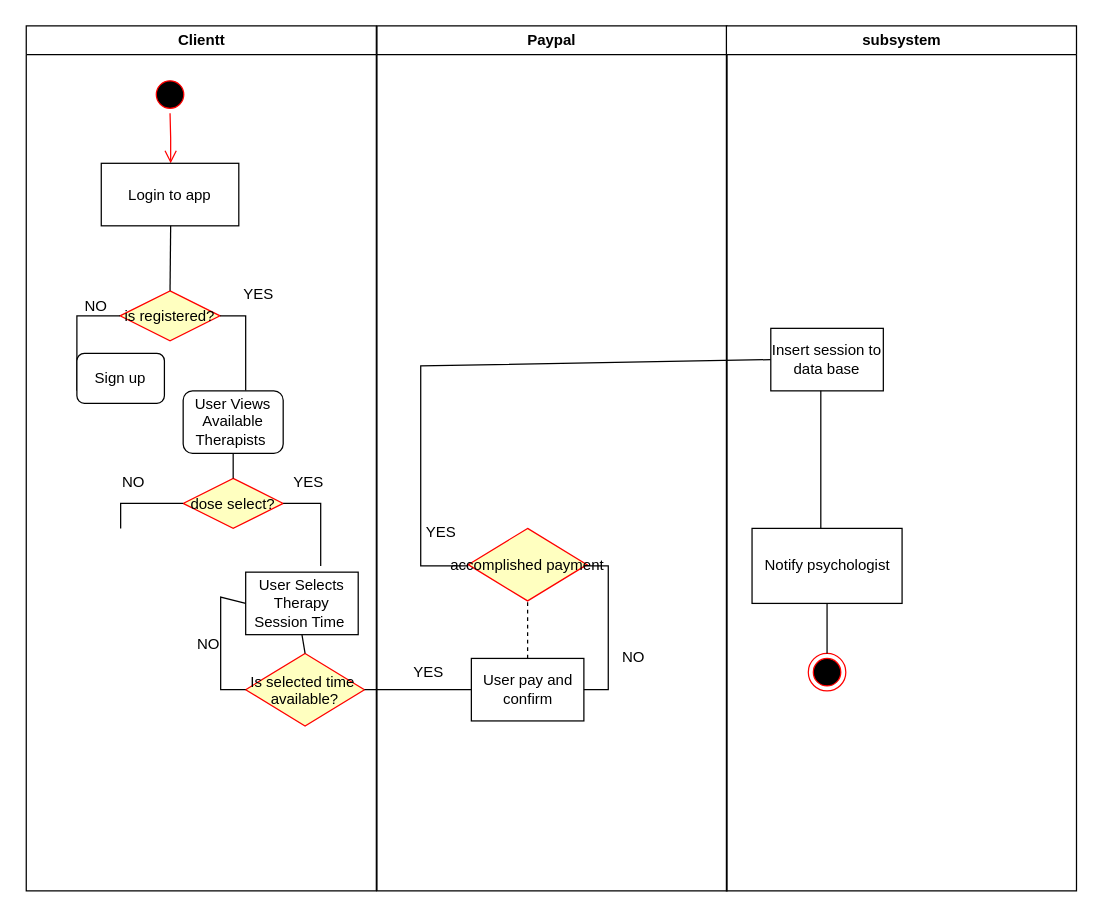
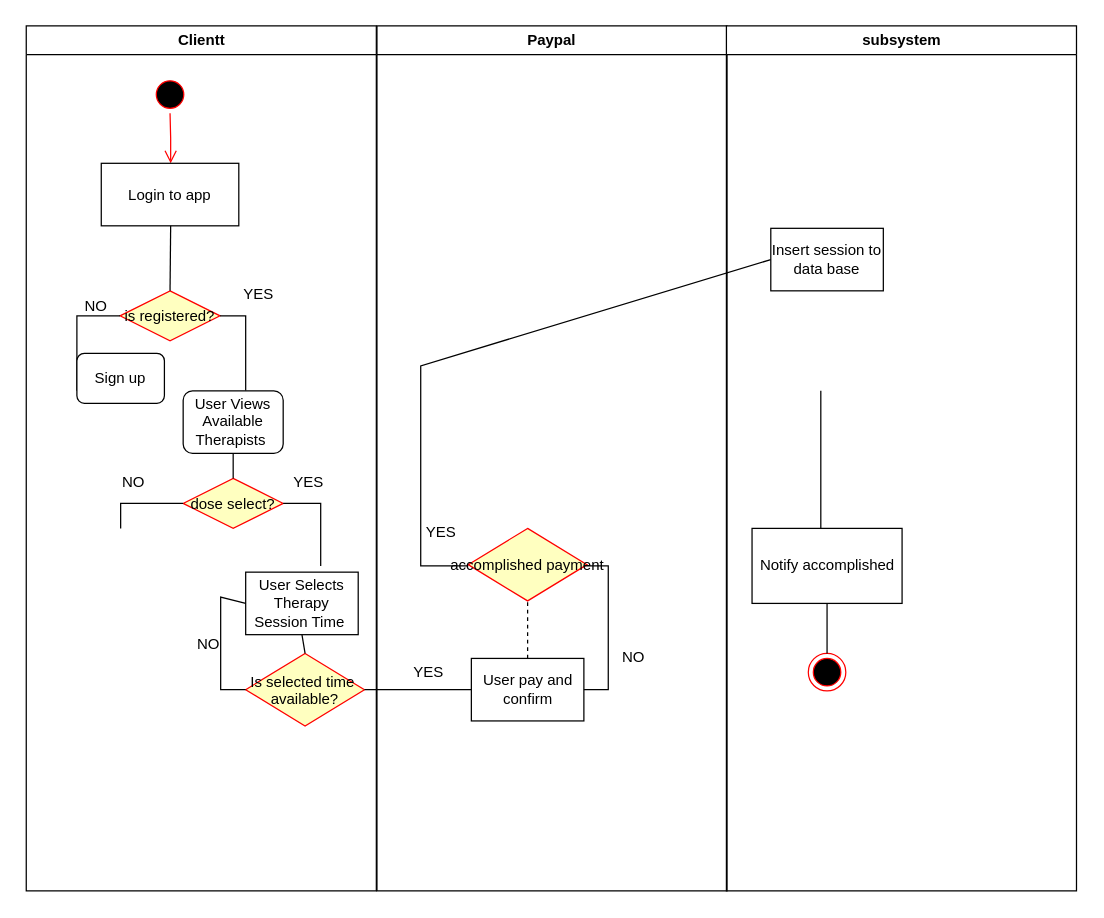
node "Insert session to data base": moved (827, 359) -> (827, 259)
node "Notify psychologist": label "Notify psychologist" -> "Notify accomplished"
